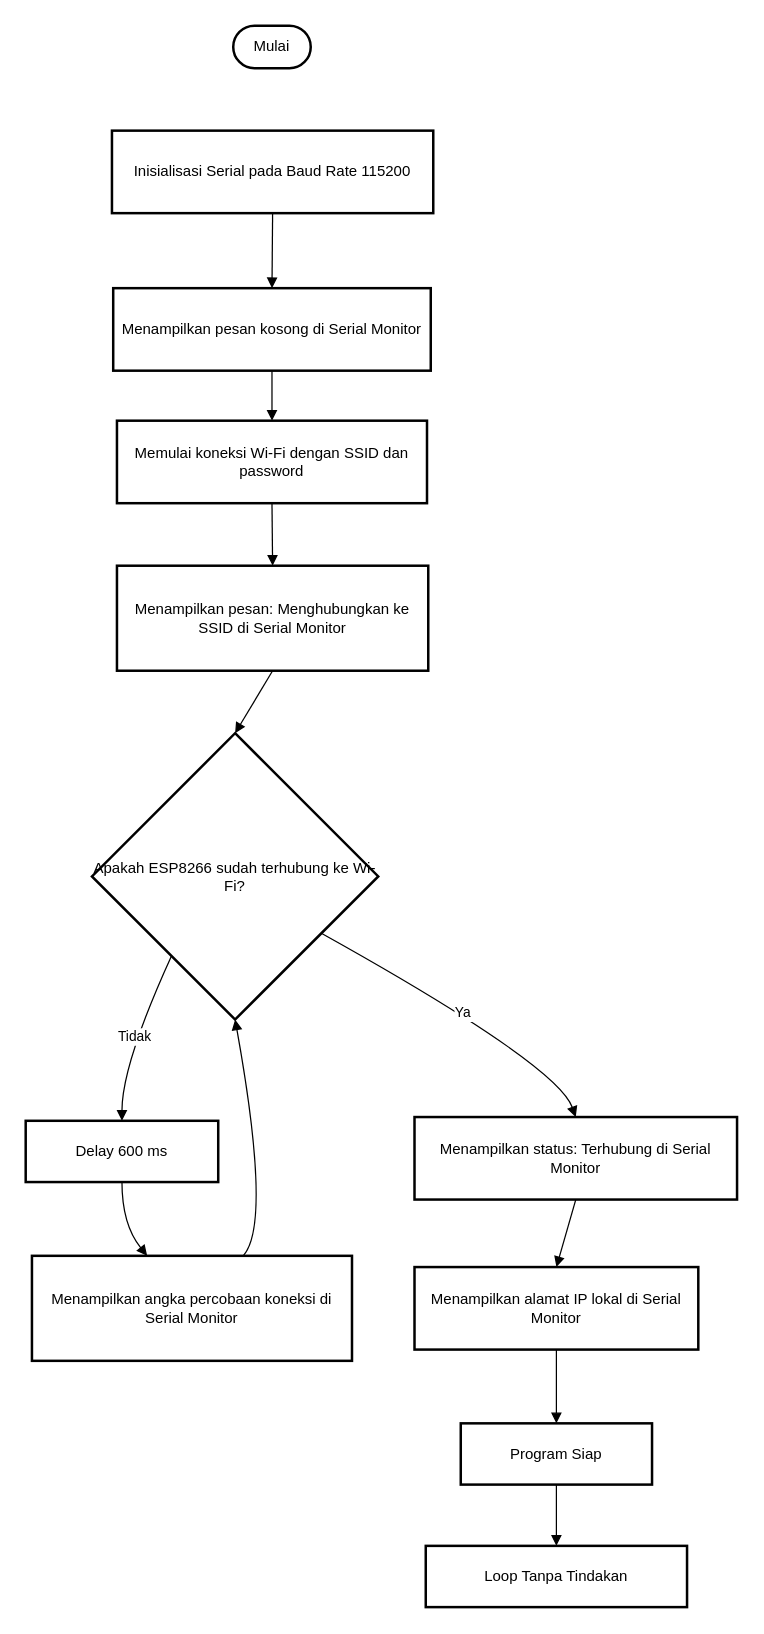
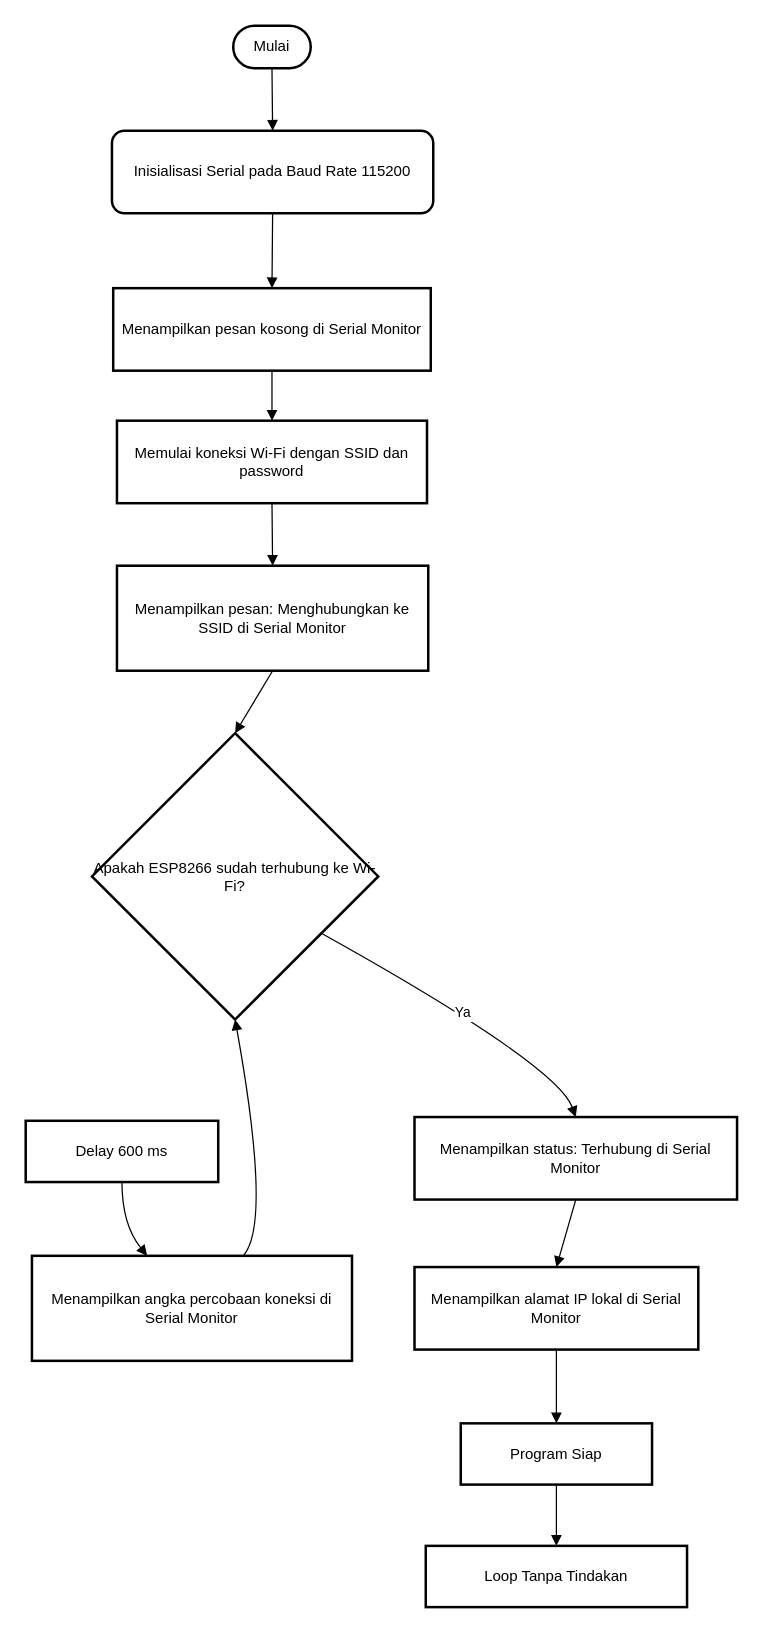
edge "Mulai" -> "Inisialisasi Serial pada Baud Rate 115200": added
node "Inisialisasi Serial pada Baud Rate 115200": shape rectangle -> rounded rectangle
edge "Apakah ESP8266 sudah terhubung ke Wi-Fi?" -> "Delay 600 ms": removed, label "Tidak"
